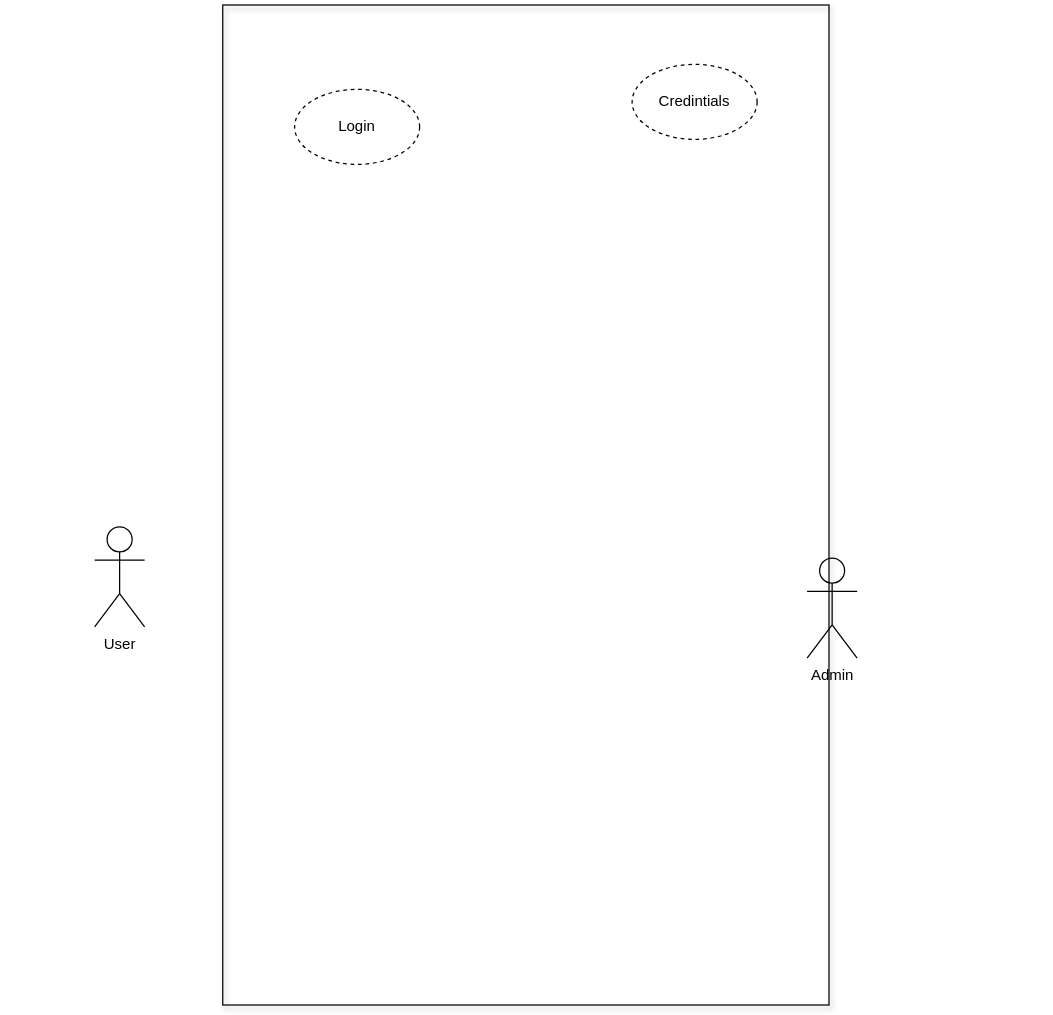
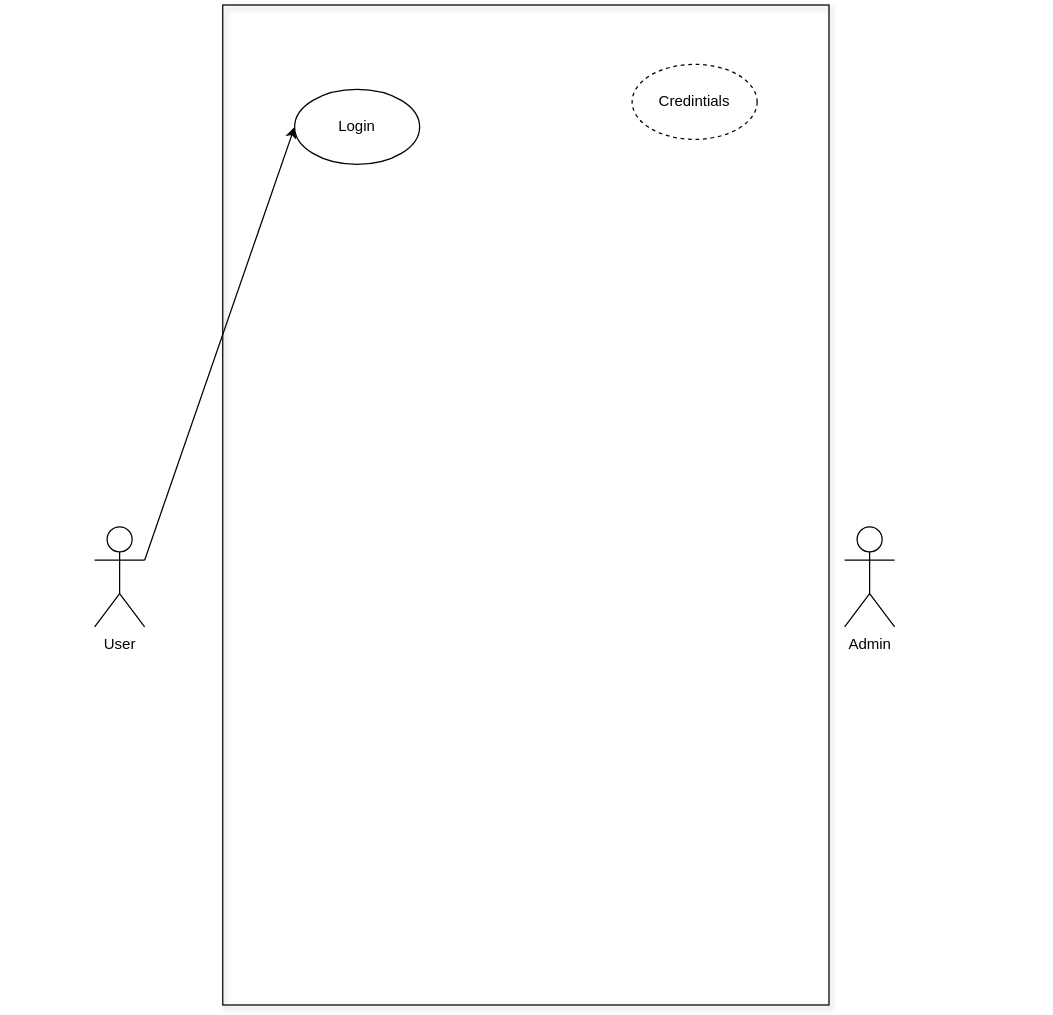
node "Login": style dashed -> solid
edge "User" -> "Login": added
node "Admin": moved (832, 608) -> (869, 577)
